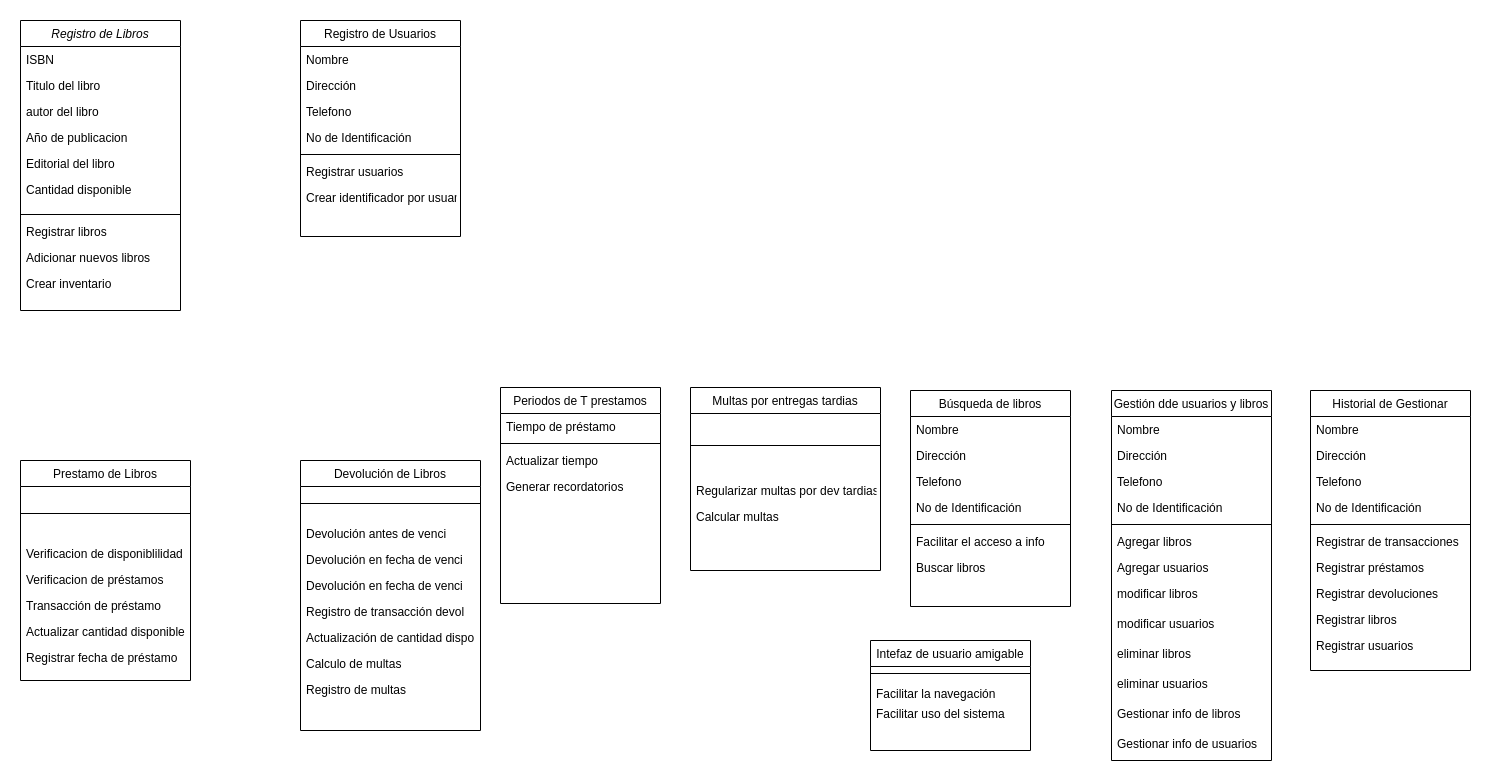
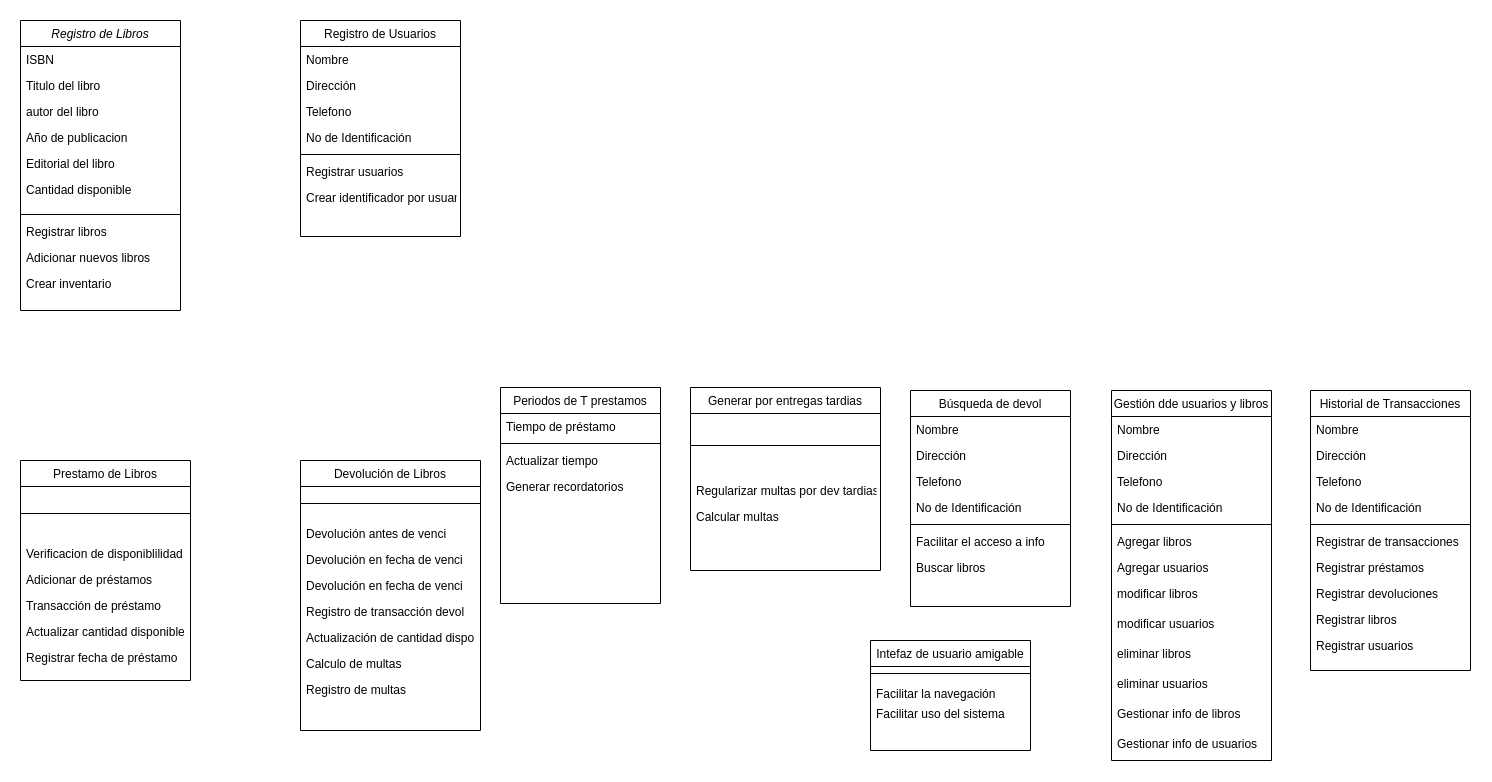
node "Multas por entregas tardias": label "Multas por entregas tardias" -> "Generar por entregas tardias"
node "Búsqueda de libros": label "Búsqueda de libros" -> "Búsqueda de devol"
node "Historial de Gestionar": label "Historial de Gestionar" -> "Historial de Transacciones"
node "Verificacion de préstamos": label "Verificacion de préstamos" -> "Adicionar de préstamos"
